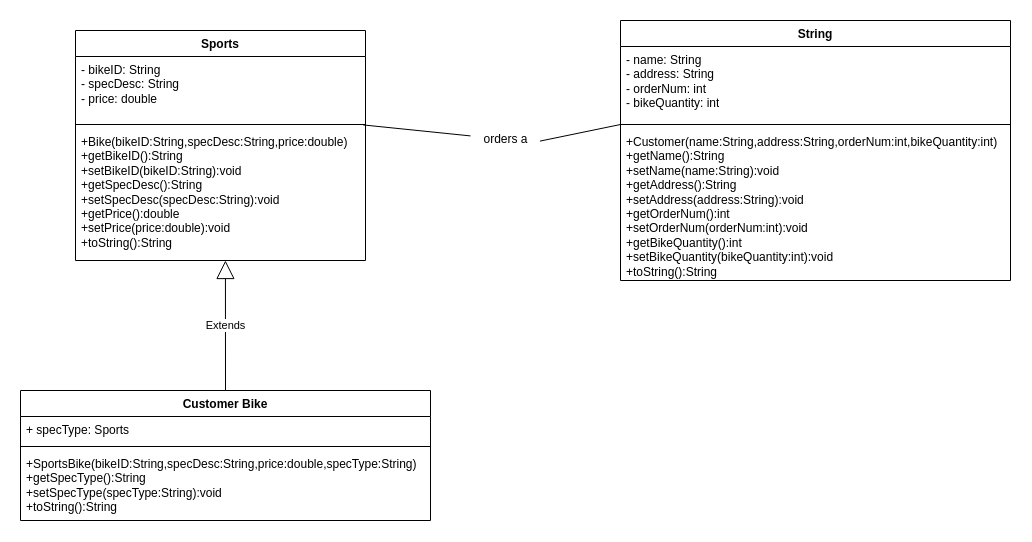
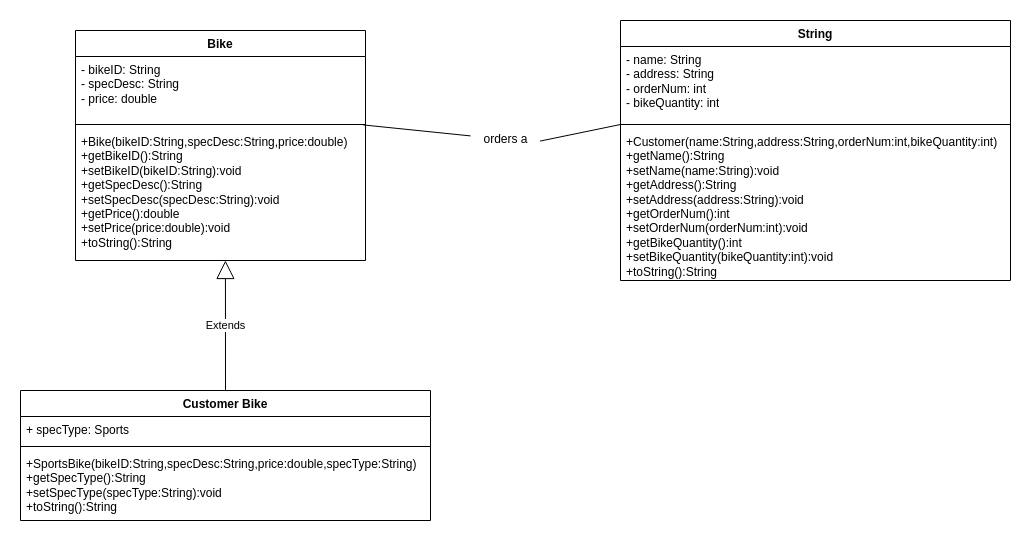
node "Sports": label "Sports" -> "Bike"
